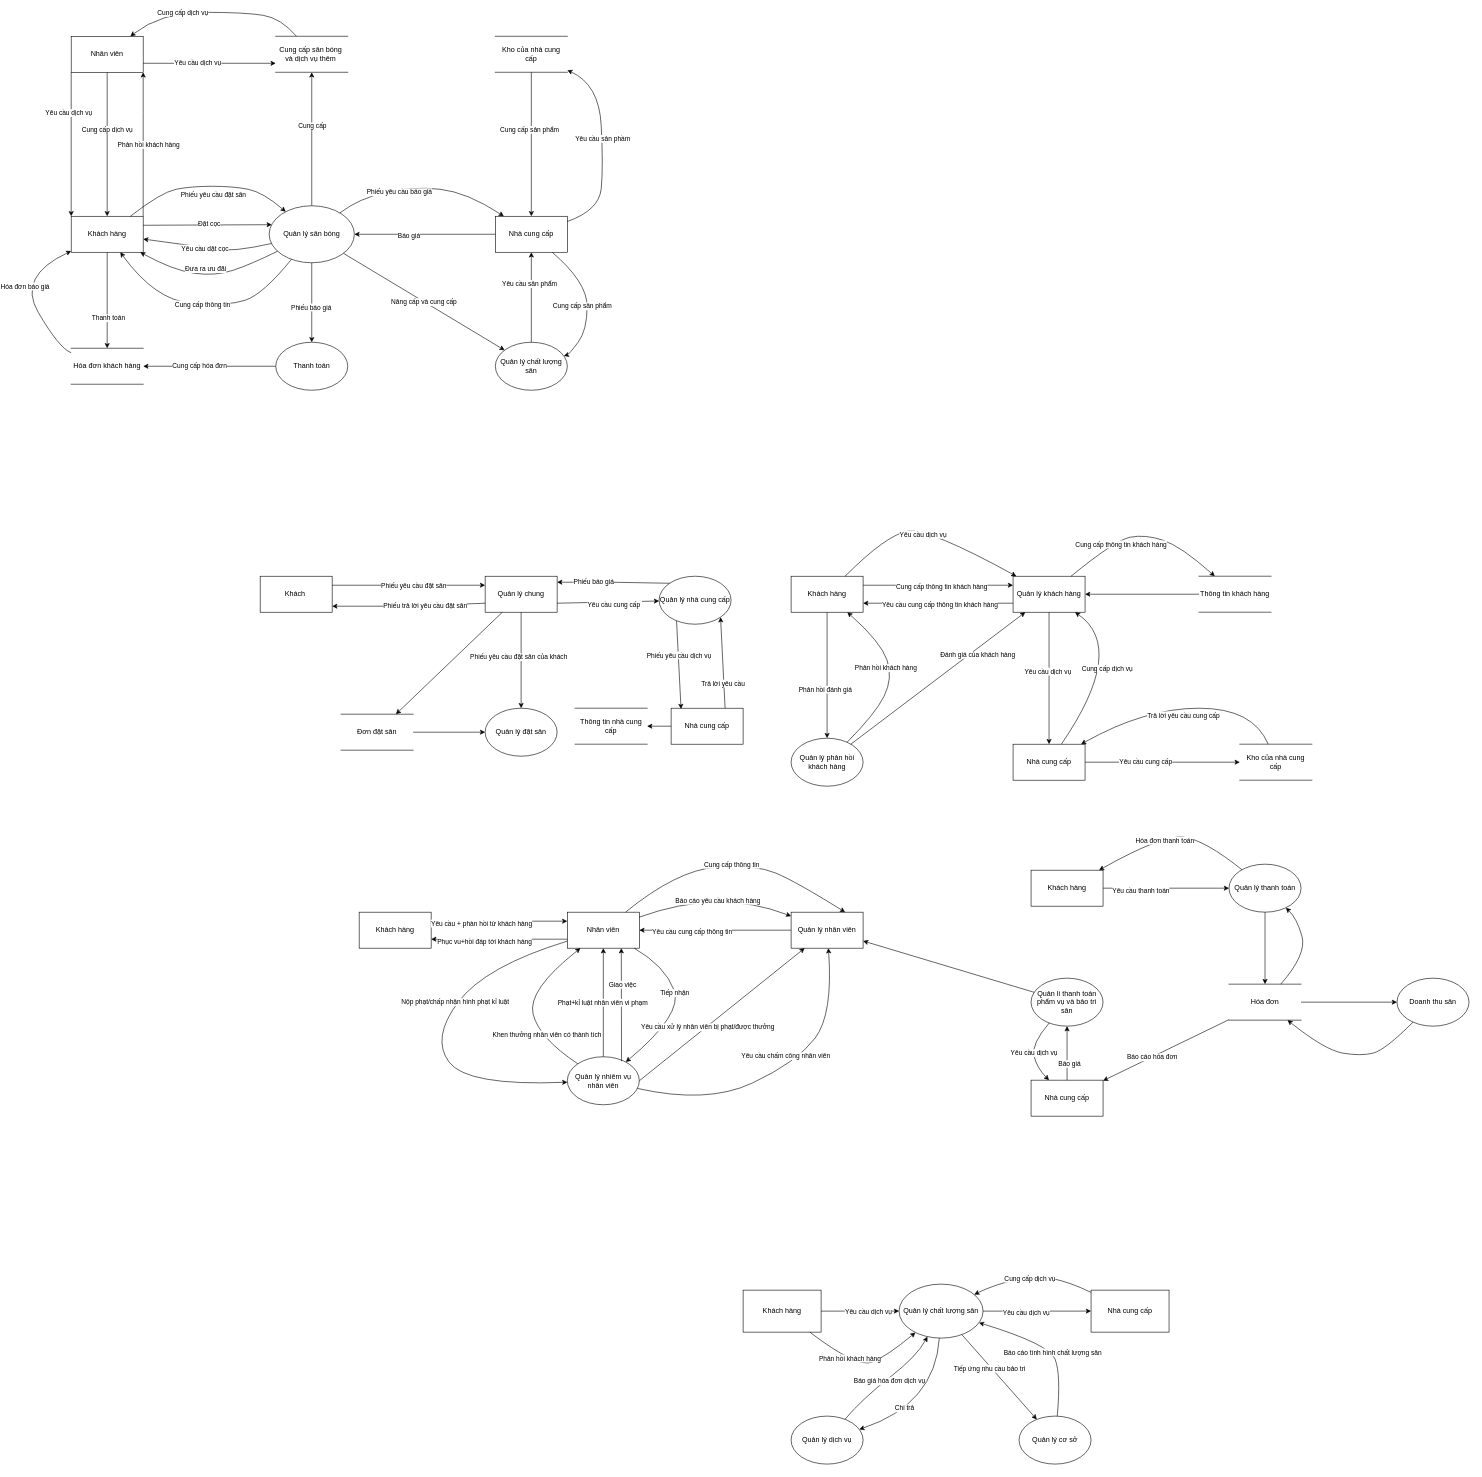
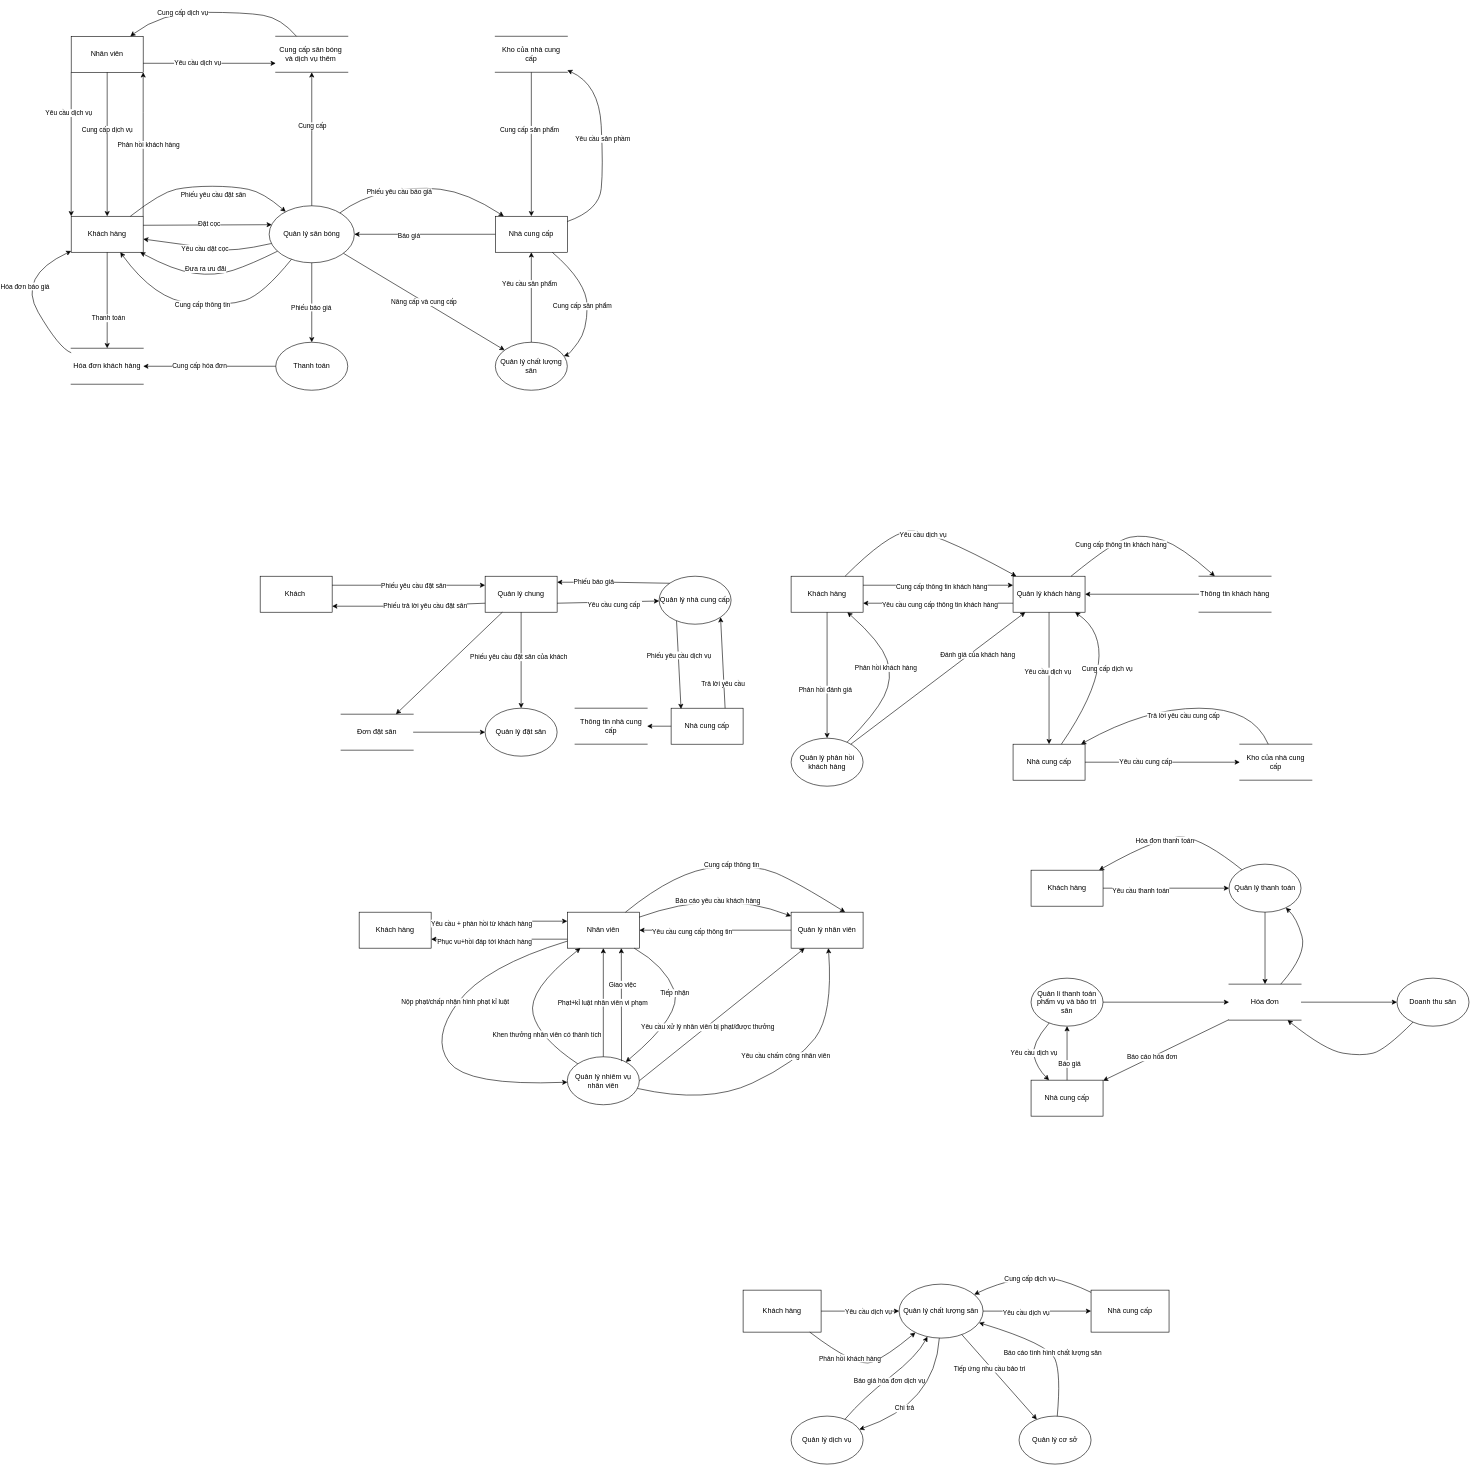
edge "Quản lí thanh toán phẩm vụ và bảo trì sân" -> "Quản lý nhân viên": now "Quản lí thanh toán phẩm vụ và bảo trì sân" -> "Hóa đơn"
